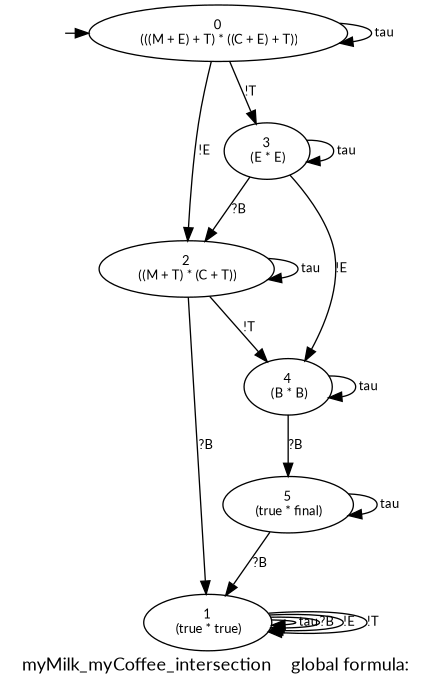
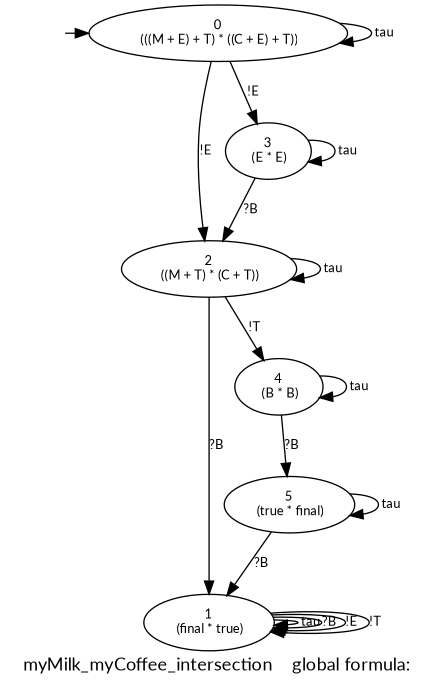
edge "0 (((M + E) + T) * ((C + E) + T))" -> "3 (E * E)": label "!T" -> "!E"
edge "3 (E * E)" -> "4 (B * B)": removed, label "!E"
node "1 (true * true)": label "1 (true * true)" -> "1 (final * true)"
